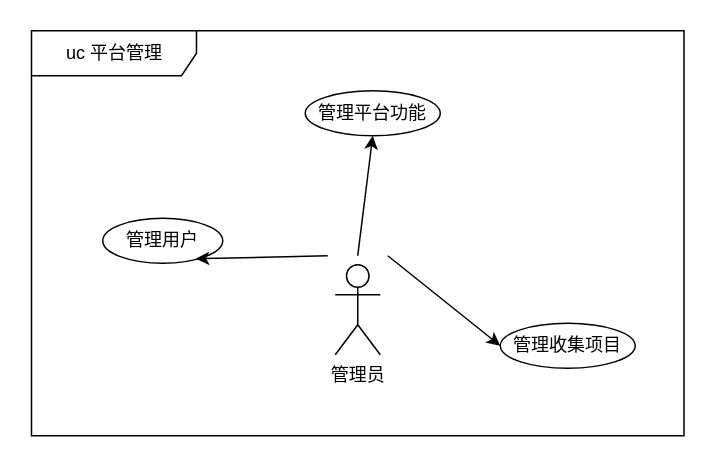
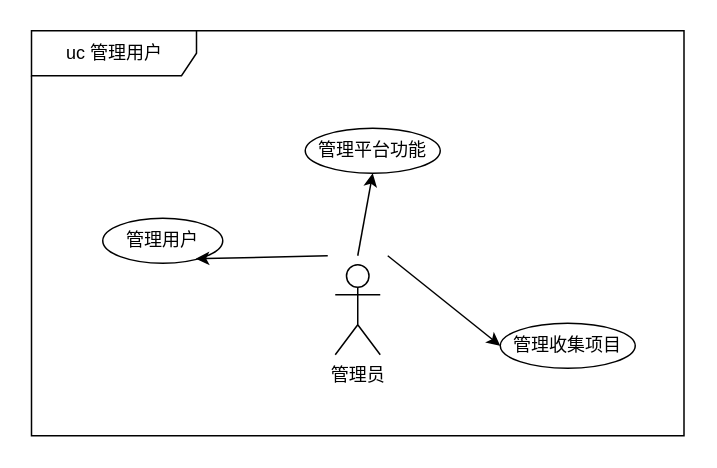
node "uc 平台管理": label "uc 平台管理" -> "uc 管理用户"
node "管理平台功能": moved (373, 113) -> (373, 151)
